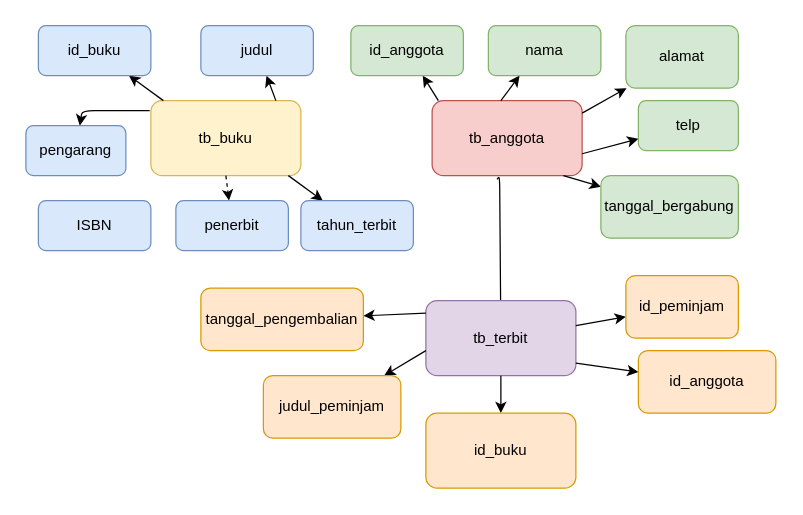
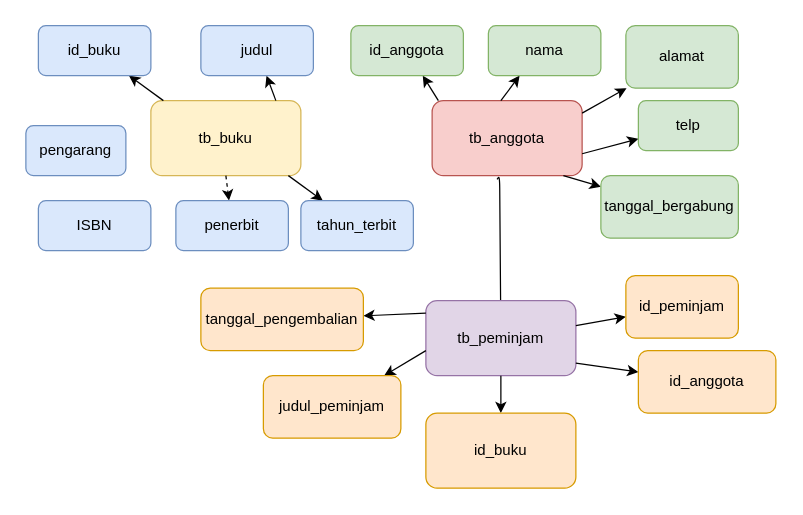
edge "tb_buku" -> "pengarang": removed
node "tb_terbit": label "tb_terbit" -> "tb_peminjam"
